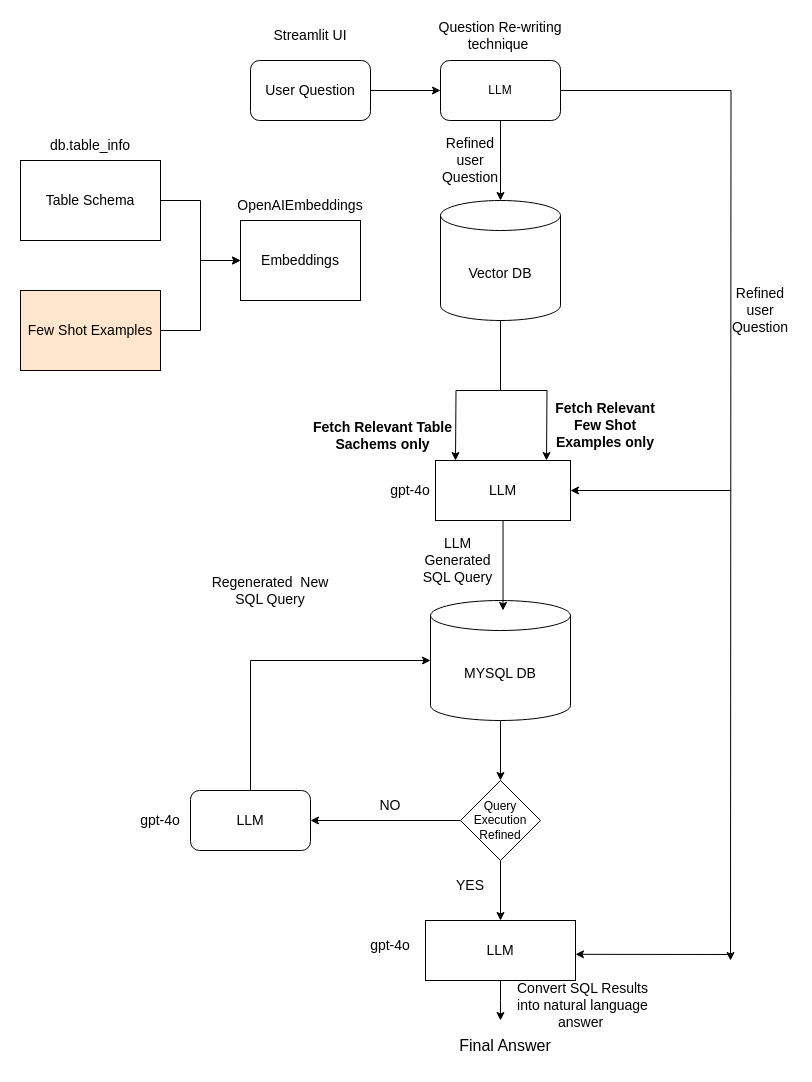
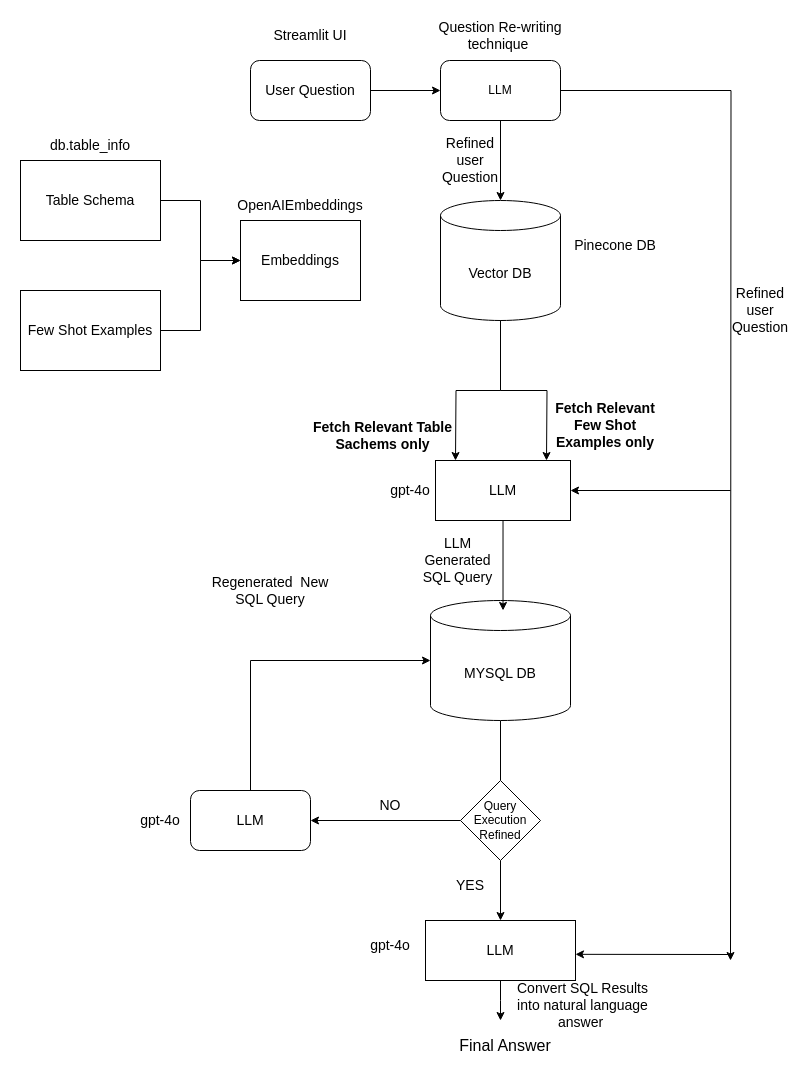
node "Pinecone DB": added
node "Few Shot Examples": fillcolor #ffe6cc -> #ffffff
edge "MYSQL DB" -> "Query Execution Refined": arrowhead classic -> none
